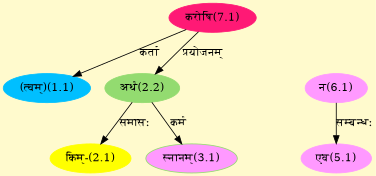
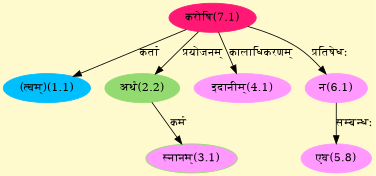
edge "करोषि(7.1)" -> "न(6.1)": added, label "प्रतिषेधः"
node "इदानीम्(4.1)": added
node "किम्-(2.1)": removed
node "एव(5.1)": label "एव(5.1)" -> "एव(5.8)"
